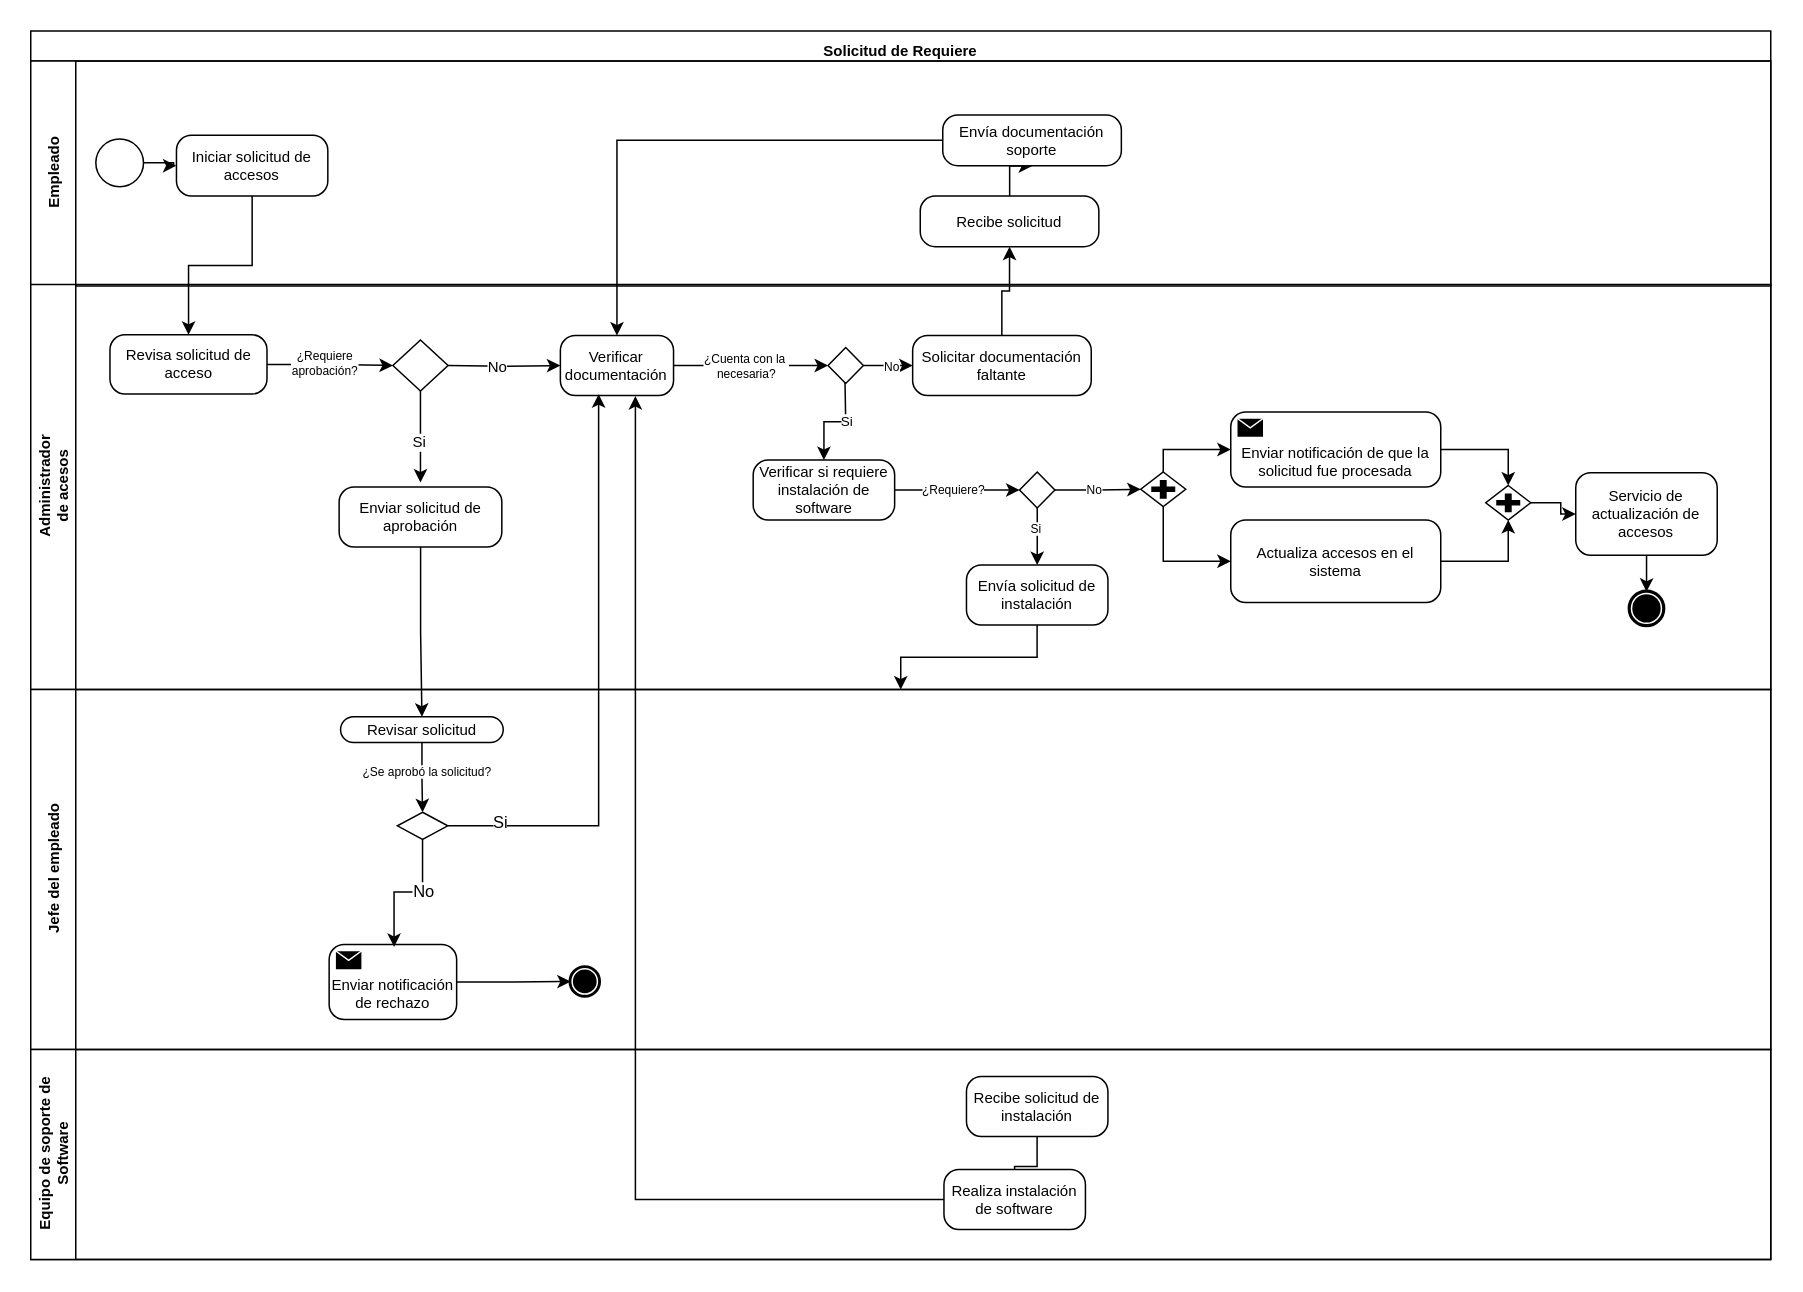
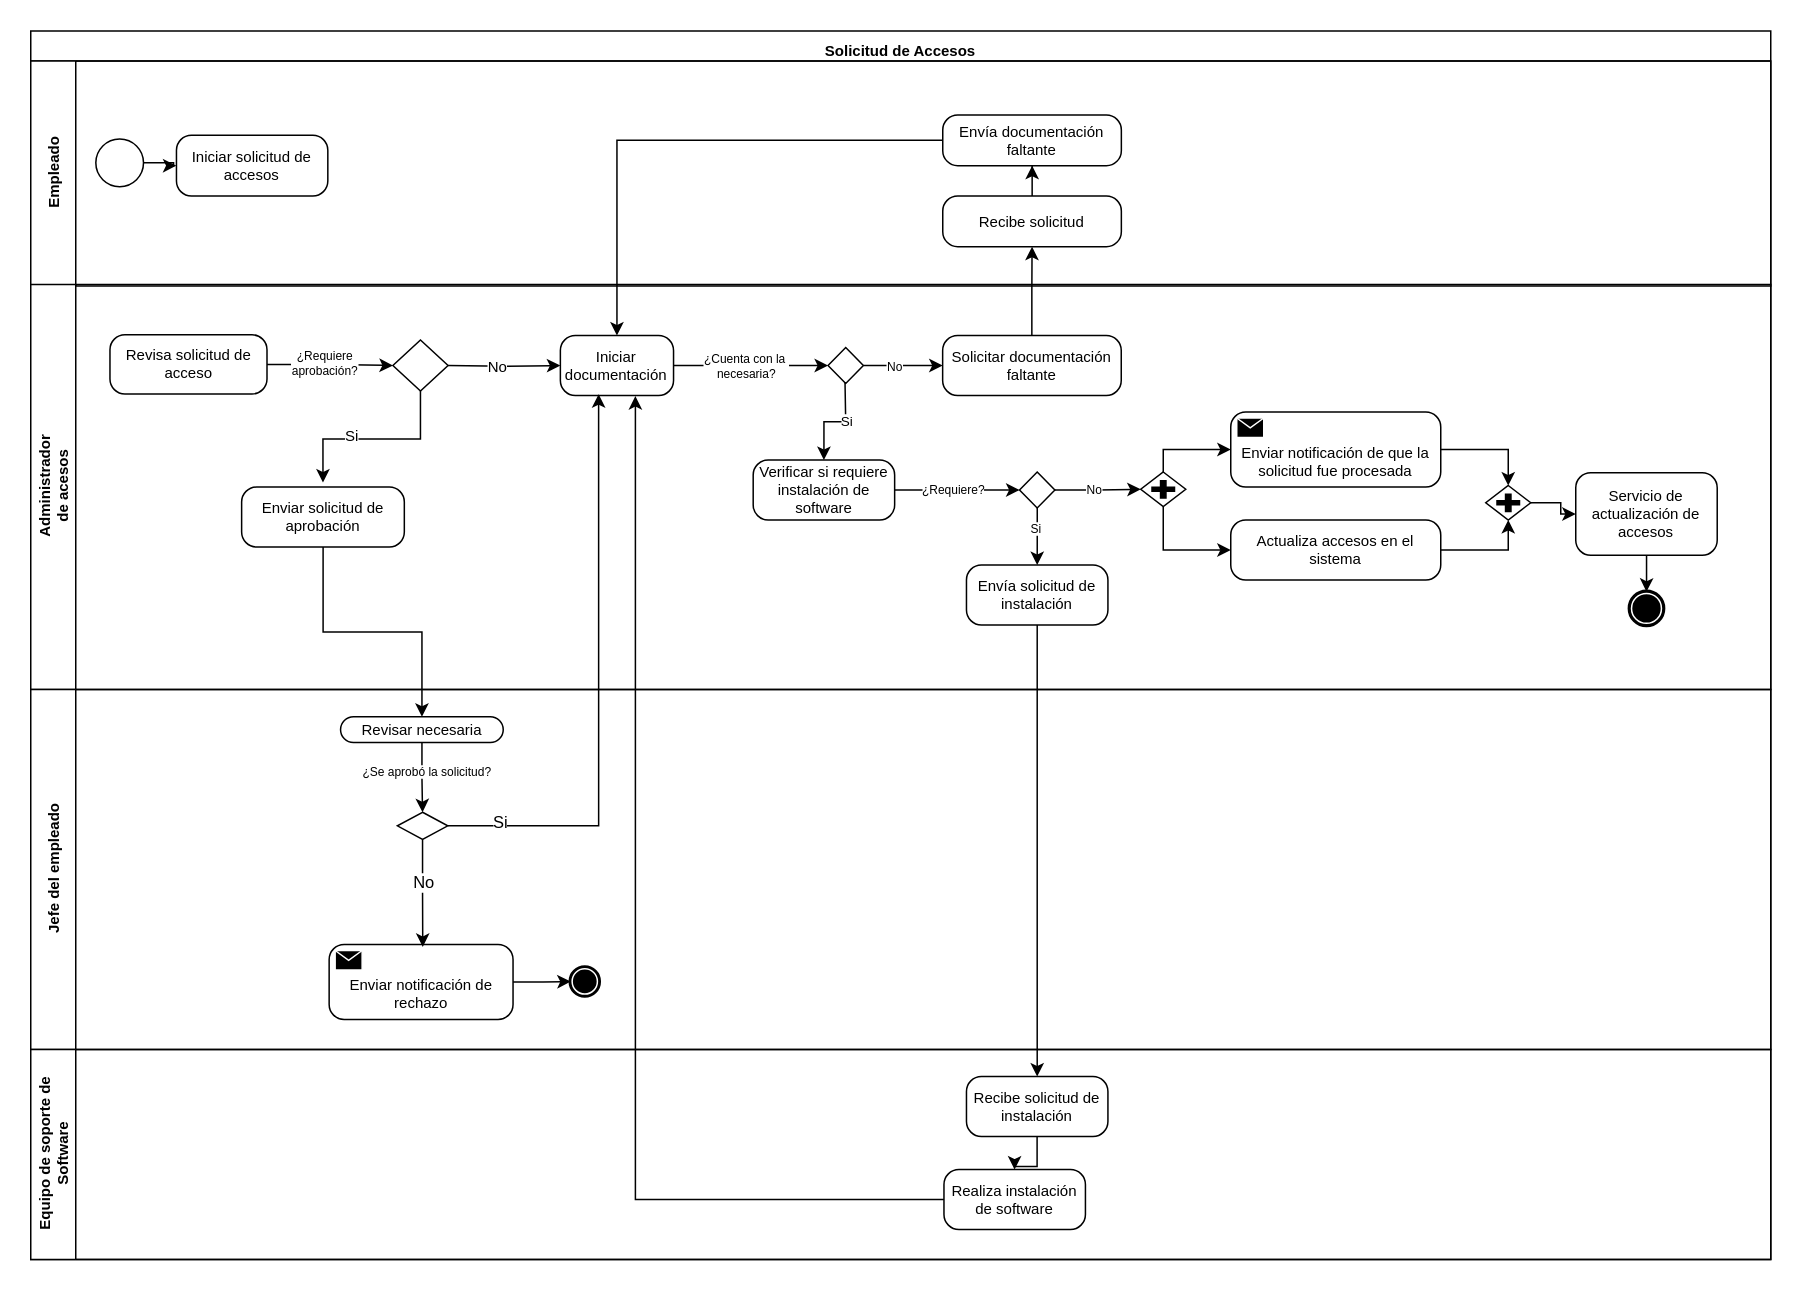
node "Solicitud de Requiere": label "Solicitud de Requiere" -> "Solicitud de Accesos"
node "Envía documentación soporte": label "Envía documentación soporte" -> "Envía documentación faltante"
node "Recibe solicitud": moved (1010, 221) -> (1032, 221)
edge "Iniciar solicitud de accesos" -> "Revisa solicitud de acceso": removed
node "Verificar documentación": label "Verificar documentación" -> "Iniciar documentación"
node "Solicitar documentación faltante": moved (1002, 365) -> (1032, 365)
node "Enviar solicitud de aprobación": moved (420, 517) -> (323, 517)
node "Actualiza accesos en el sistema": size 210x83 -> 210x60
edge "Envía solicitud de instalación" -> "Jefe del empleado": now "Envía solicitud de instalación" -> "Recibe solicitud de instalación"
node "Revisar solicitud": label "Revisar solicitud" -> "Revisar necesaria"
node "Enviar notificación de rechazo": size 128x75 -> 184x75
edge "Recibe solicitud de instalación" -- "Realiza instalación de software": arrowhead none -> classic
